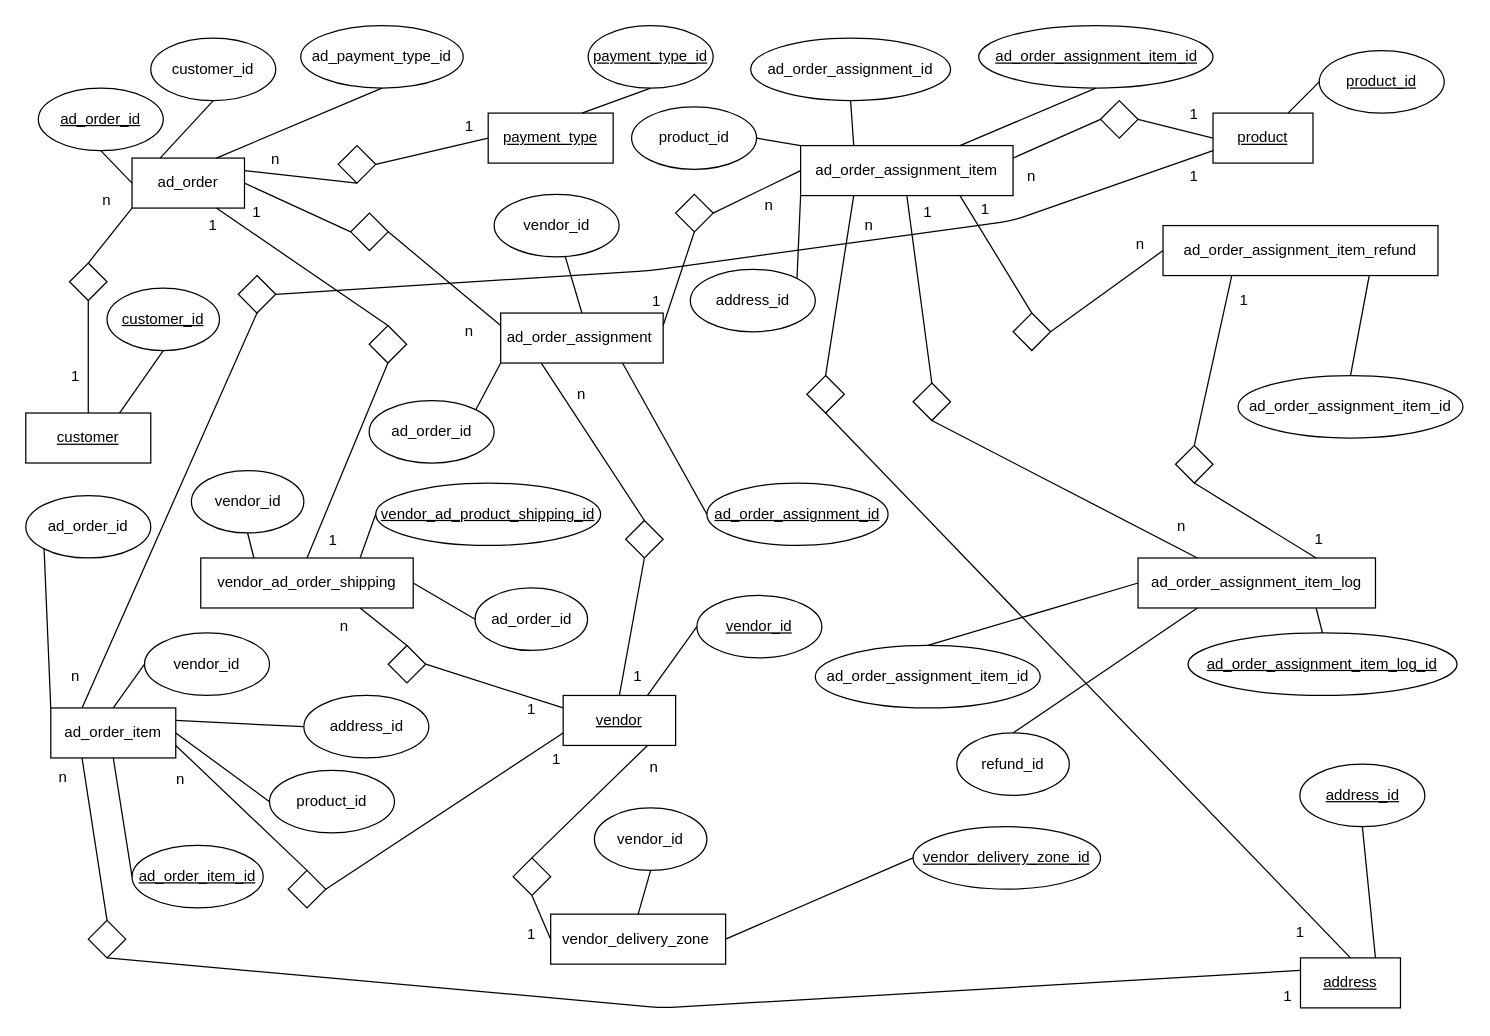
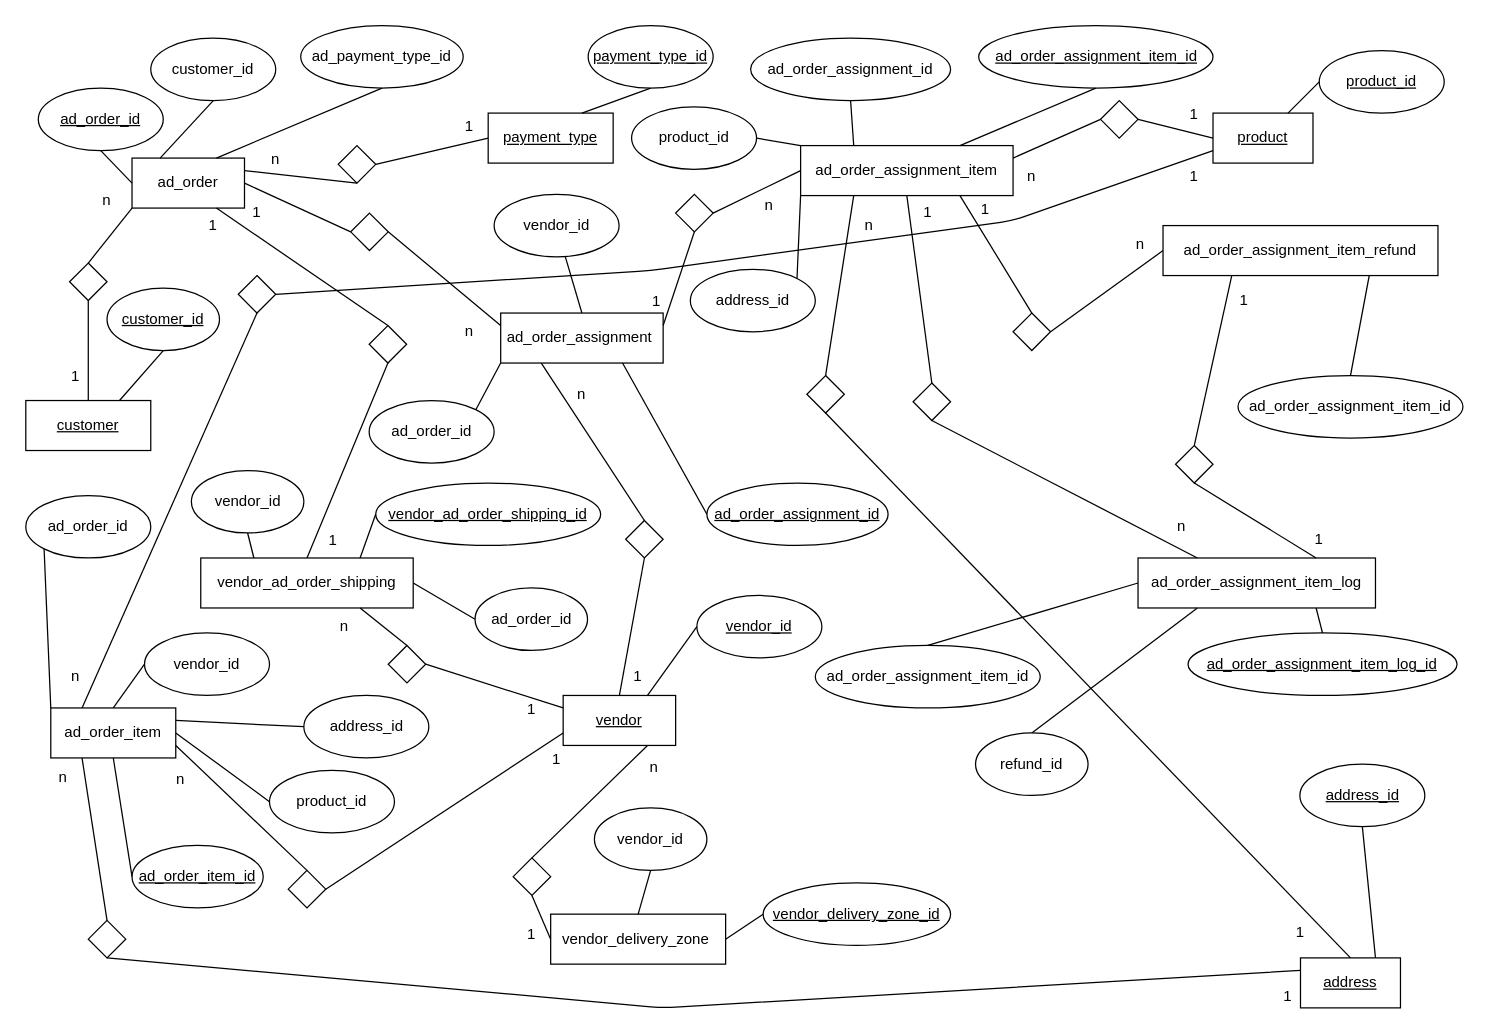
node "customer": moved (88, 438) -> (88, 426)
node "vendor_ad_product_shipping_id": label "vendor_ad_product_shipping_id" -> "vendor_ad_order_shipping_id"
node "refund_id": moved (1013, 764) -> (1032, 764)
node "vendor_delivery_zone_id": moved (1007, 858) -> (857, 914)
